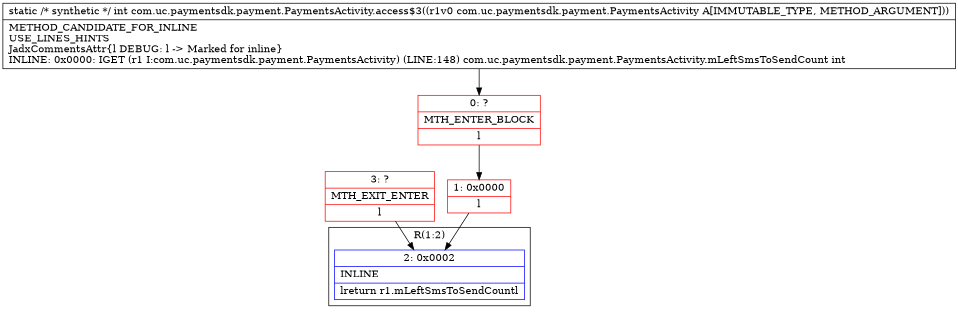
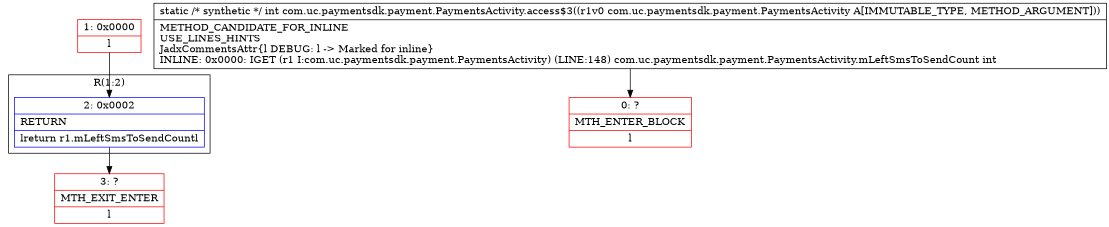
edge "0: ?" -> "1: 0x0000": removed
edge "3: ?" -> "2: 0x0002": reversed
node "2: 0x0002": text "INLINE" -> "RETURN"
